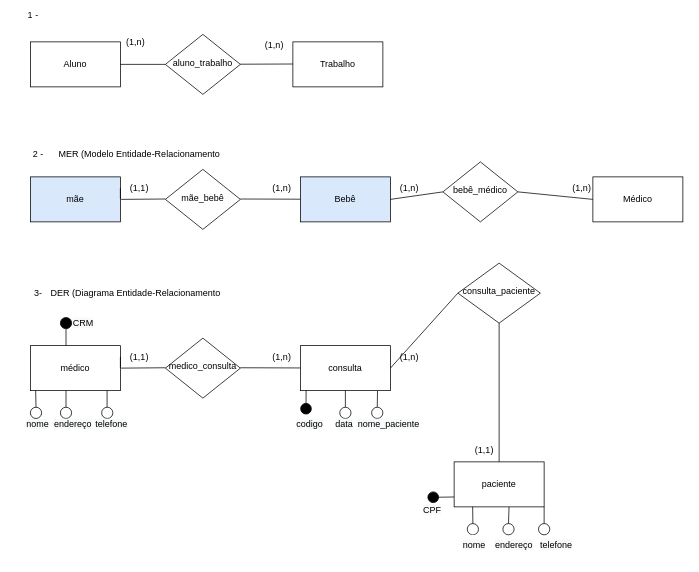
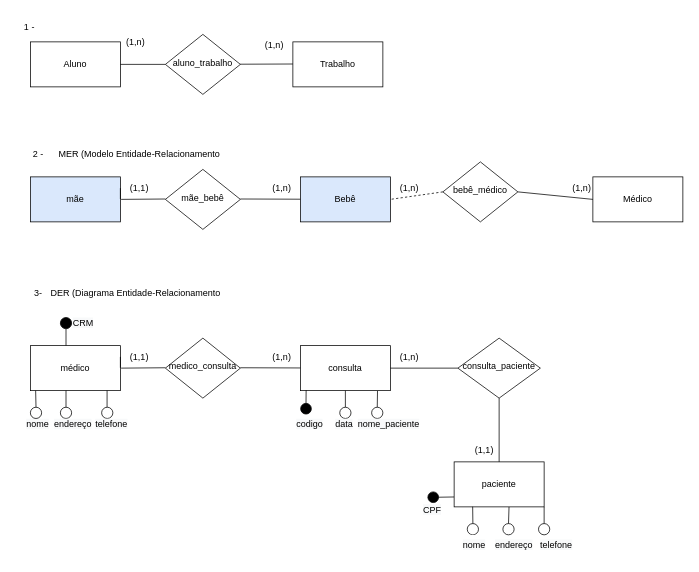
node "1 -": moved (34, 15) -> (30, 27)
edge "bebê_médico" -- "Bebê": style solid -> dashed
node "consulta_paciente": moved (499, 293) -> (499, 368)
